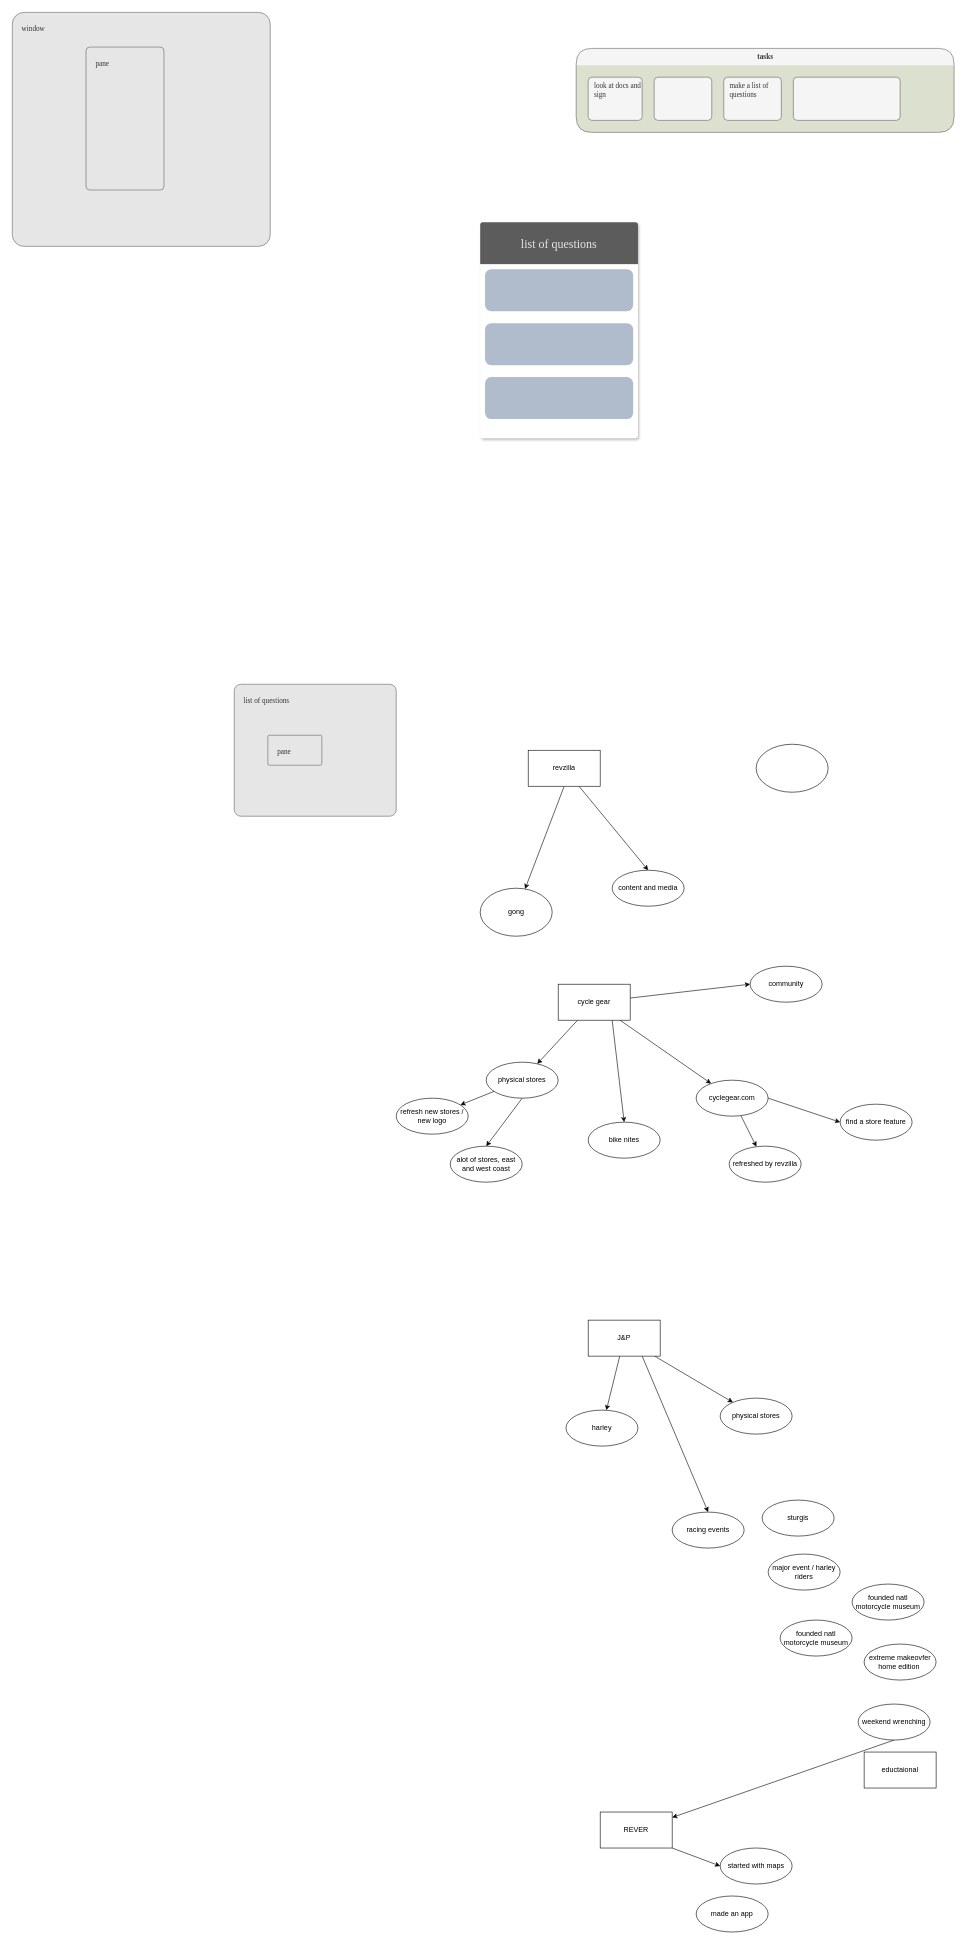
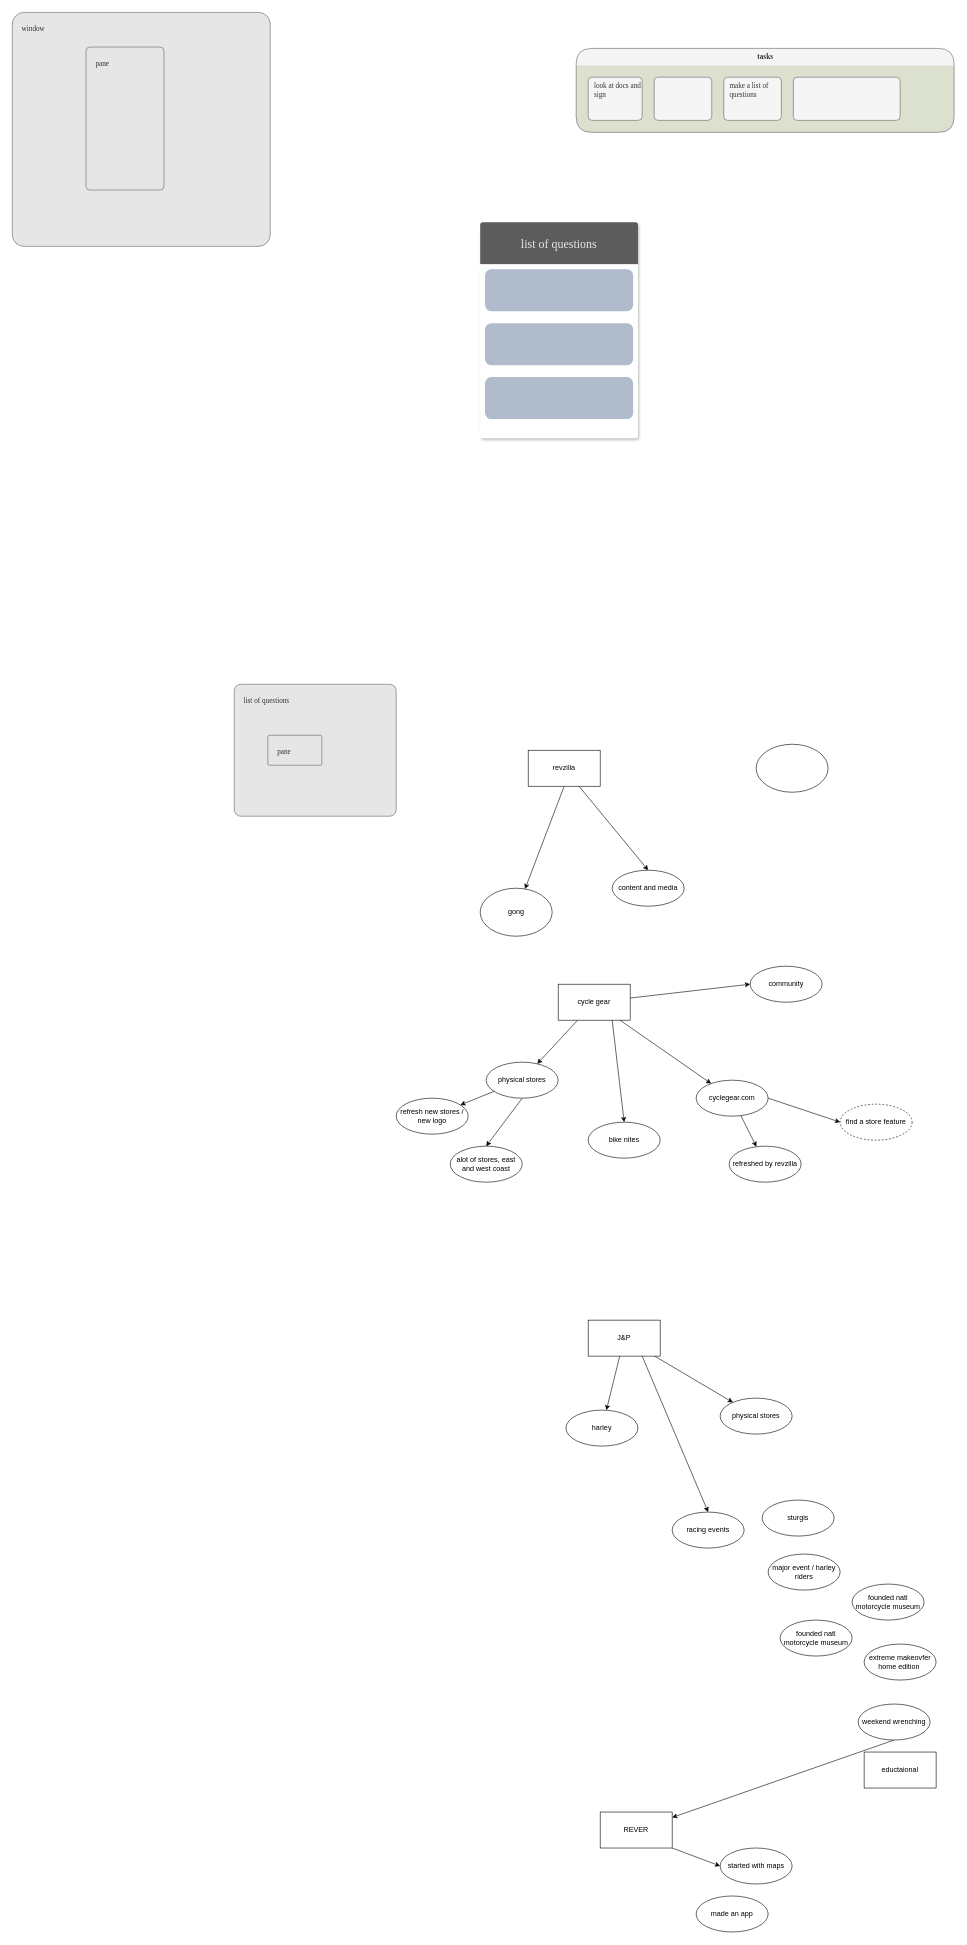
node "find a store feature": style solid -> dashed
